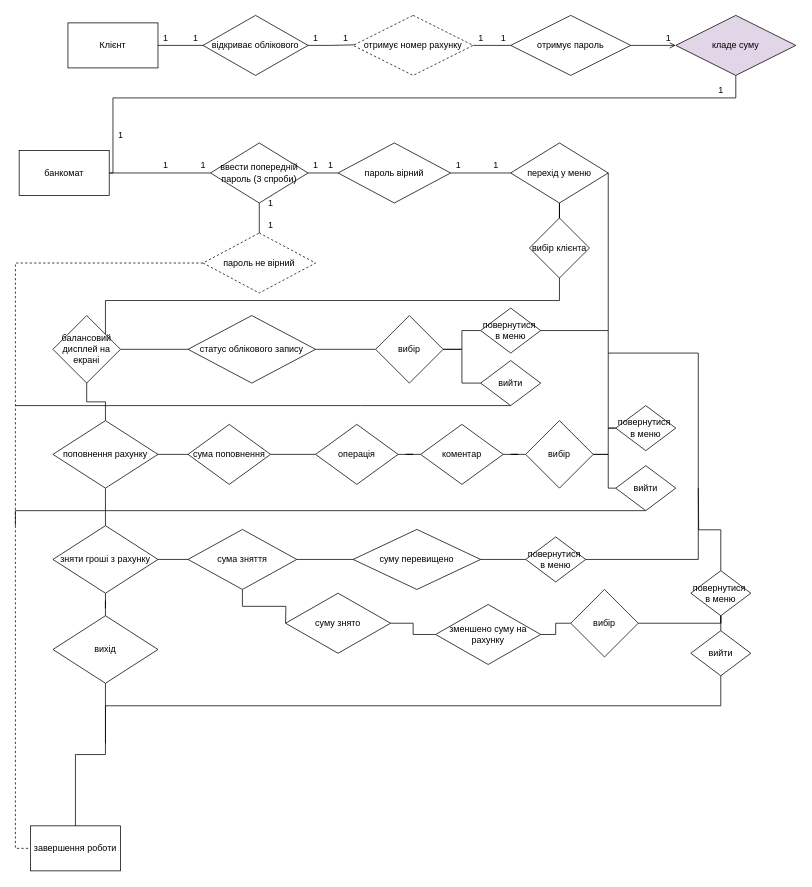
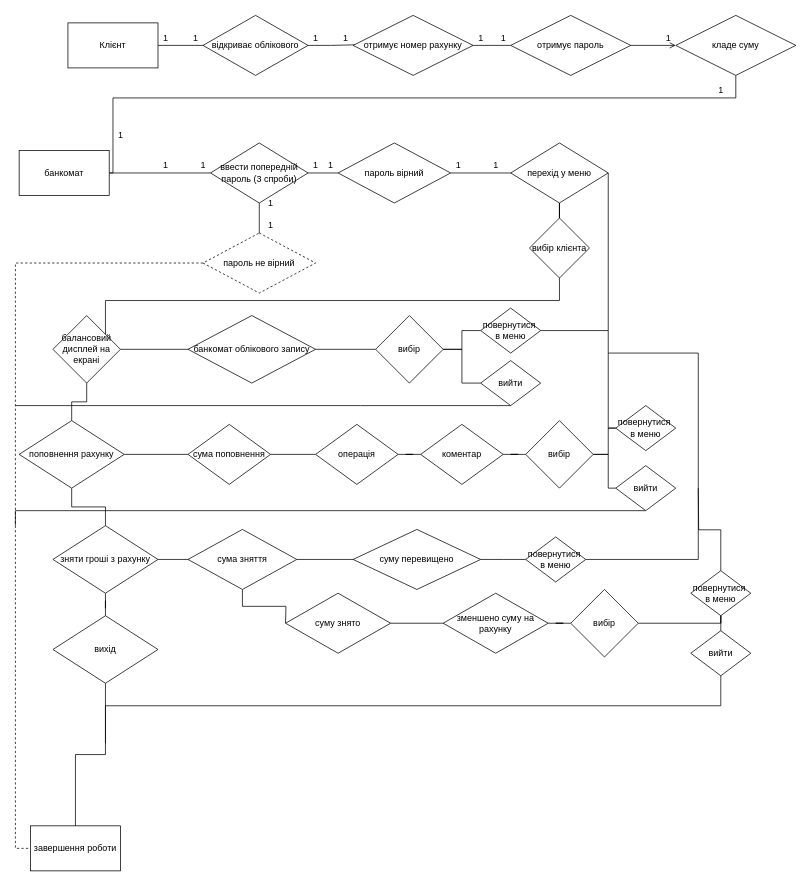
node "отримує номер рахунку": style dashed -> solid
node "кладе суму": fillcolor #e1d5e7 -> #ffffff
node "статус облікового запису": label "статус облікового запису" -> "банкомат облікового запису"
node "поповнення рахунку": moved (105, 454) -> (72, 454)
node "зменшено суму на рахунку": moved (488, 634) -> (495, 623)
